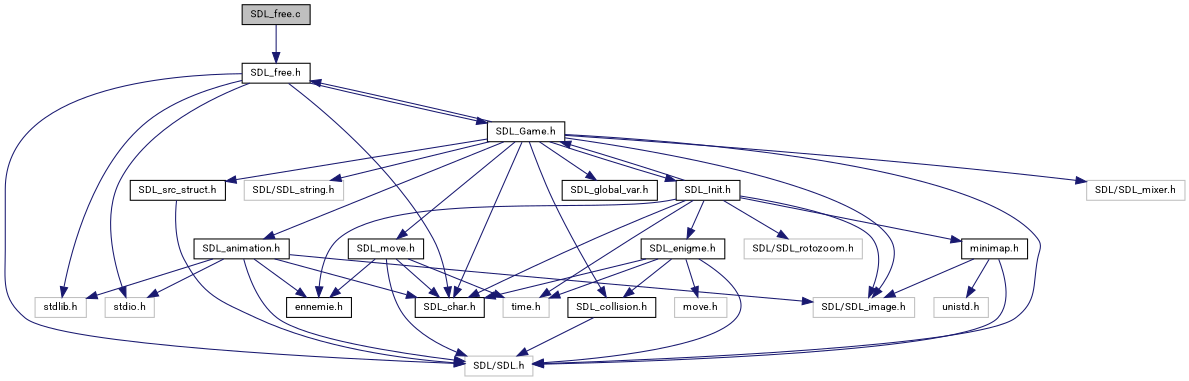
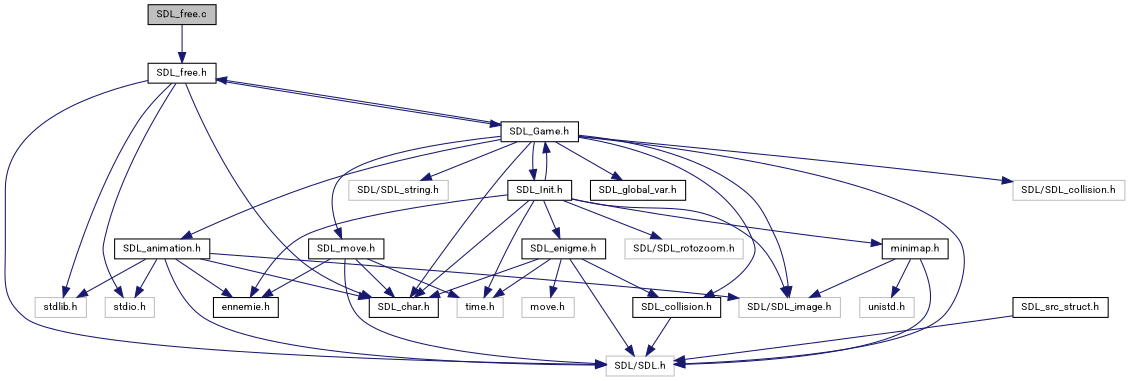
edge "SDL_Game.h" -> "SDL_src_struct.h": removed
node "SDL/SDL_mixer.h": label "SDL/SDL_mixer.h" -> "SDL/SDL_collision.h"
